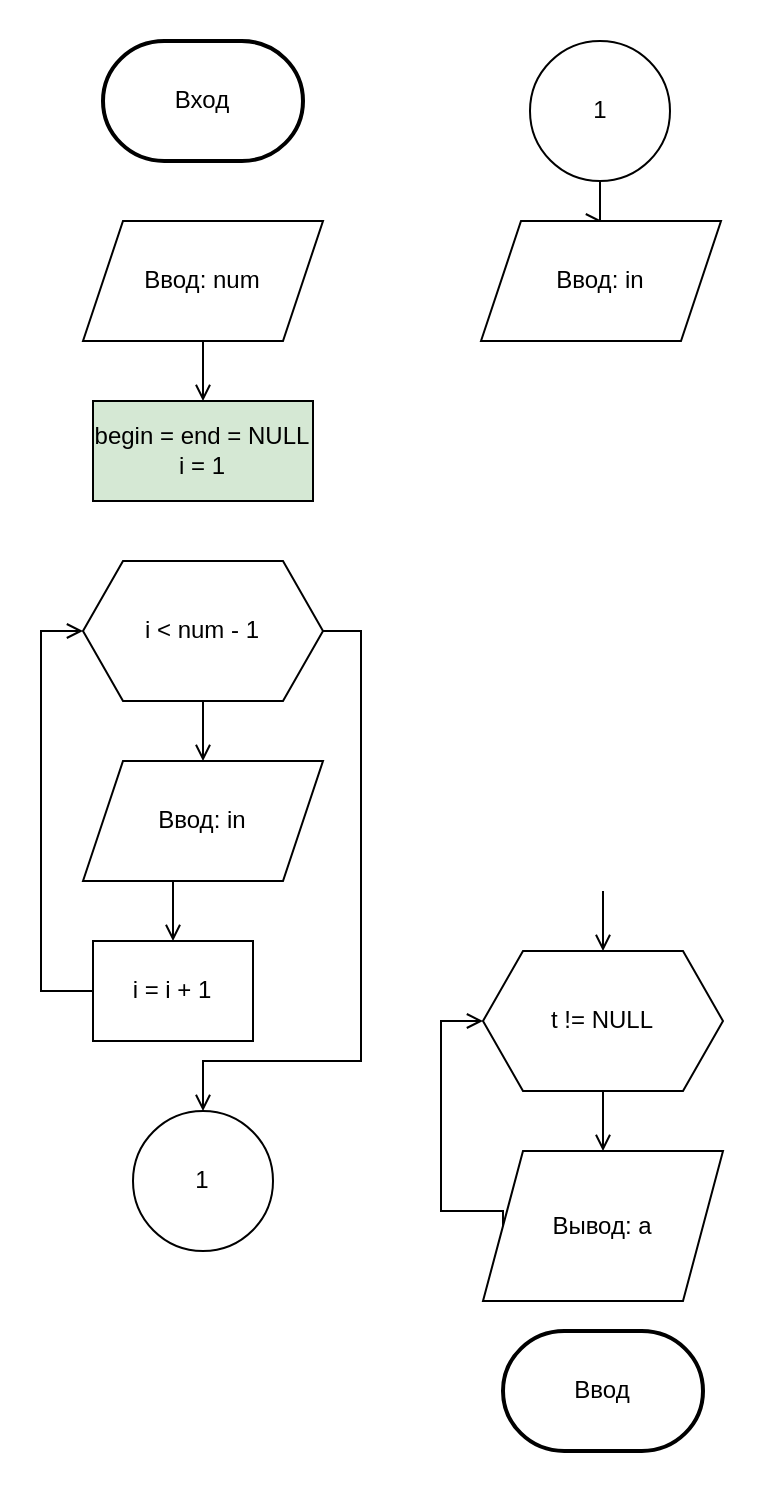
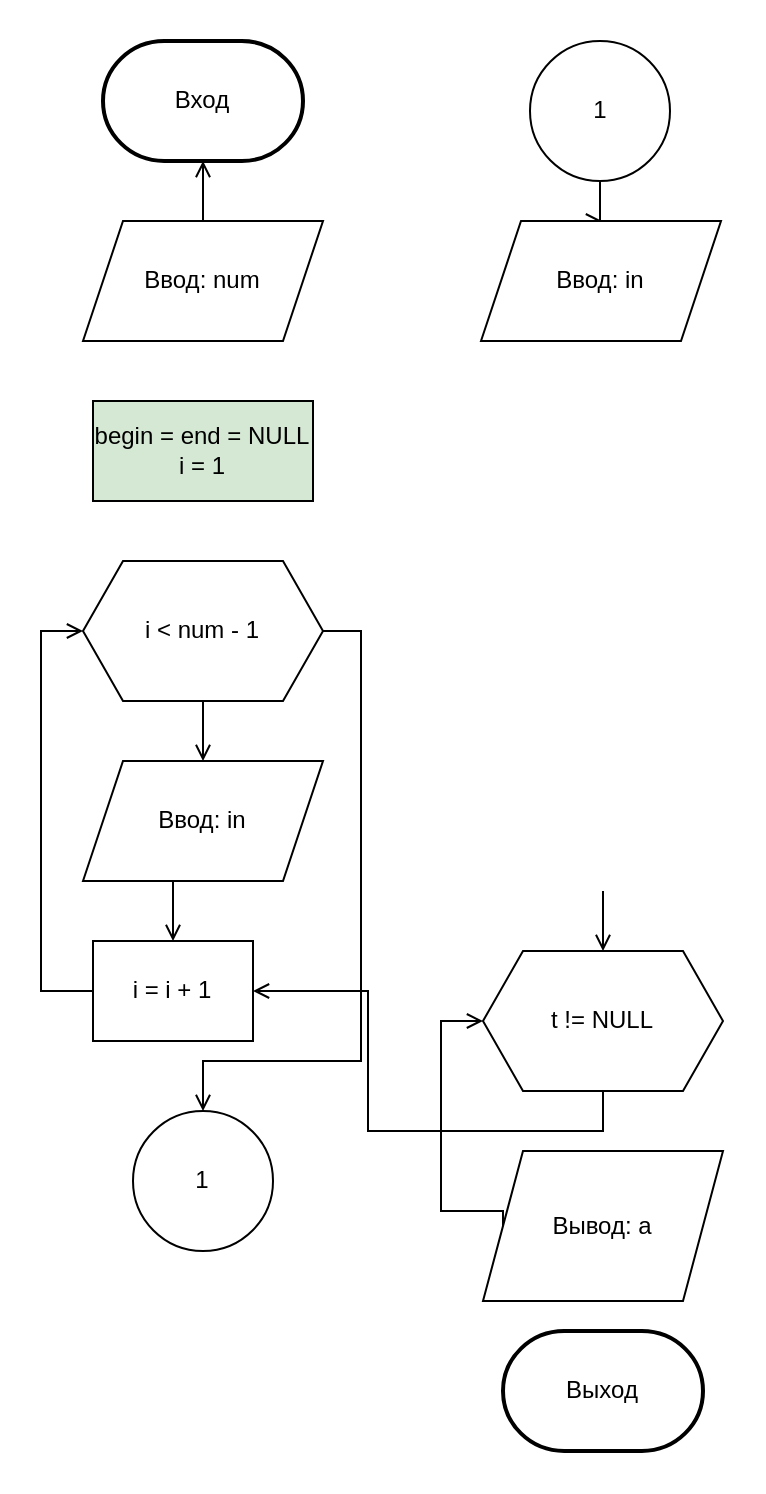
edge "Ввод: num" -> "begin = end = NULL i = 1": now "Ввод: num" -> "Вход"
edge "t != NULL" -> "Вывод: a": now "t != NULL" -> "i = i + 1"
node "Ввод": label "Ввод" -> "Выход"
